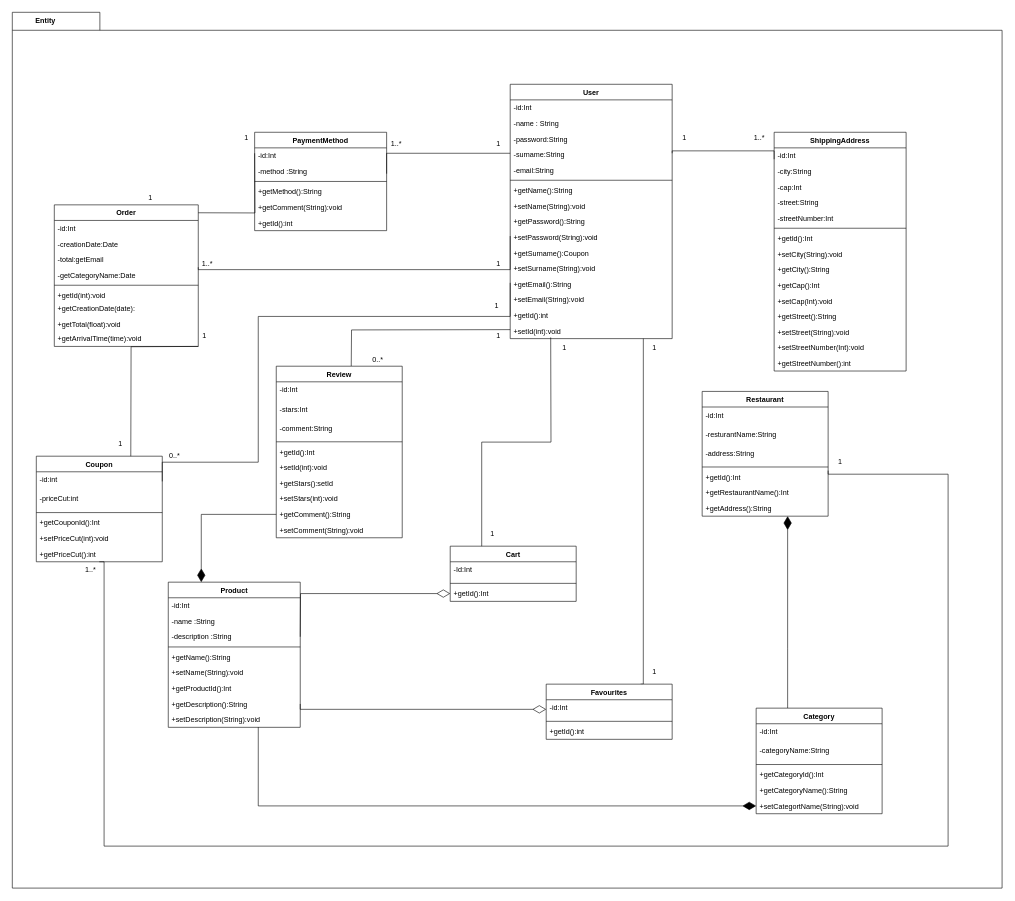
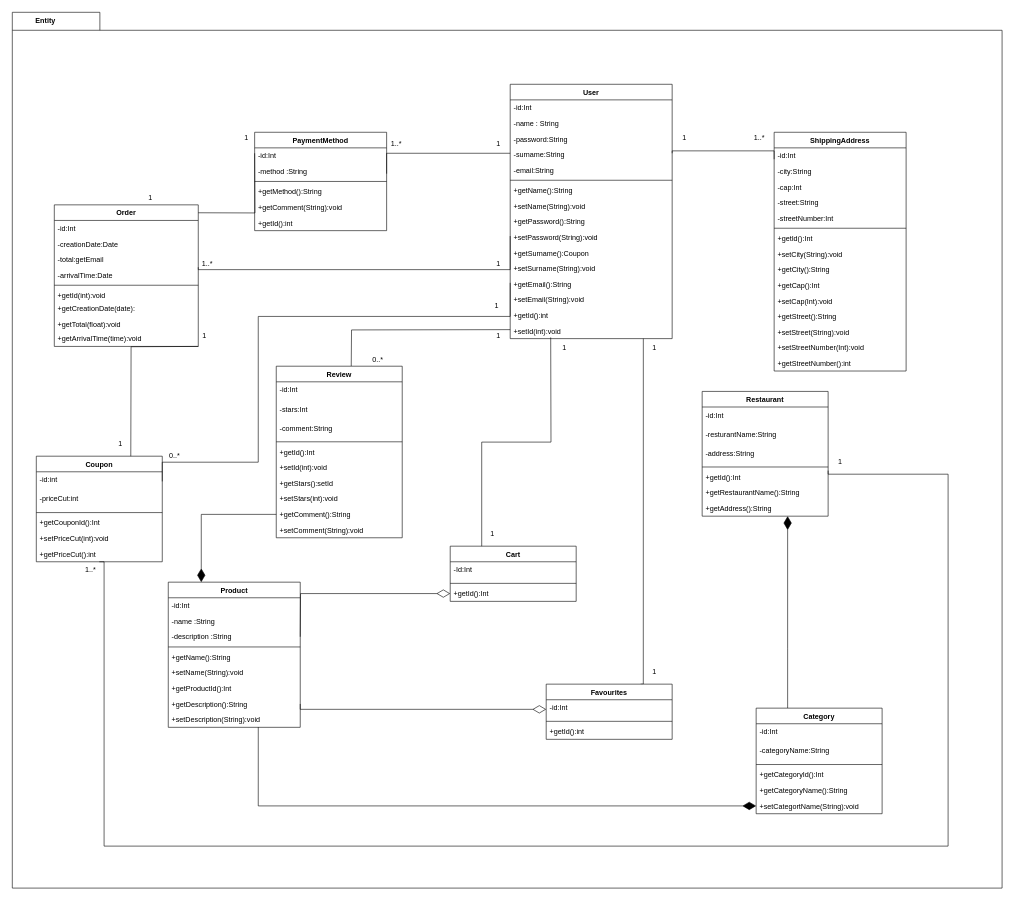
node "-getCategoryName:Date": label "-getCategoryName:Date" -> "-arrivalTime:Date"
node "+getRestaurantName():Int": label "+getRestaurantName():Int" -> "+getRestaurantName():String"
